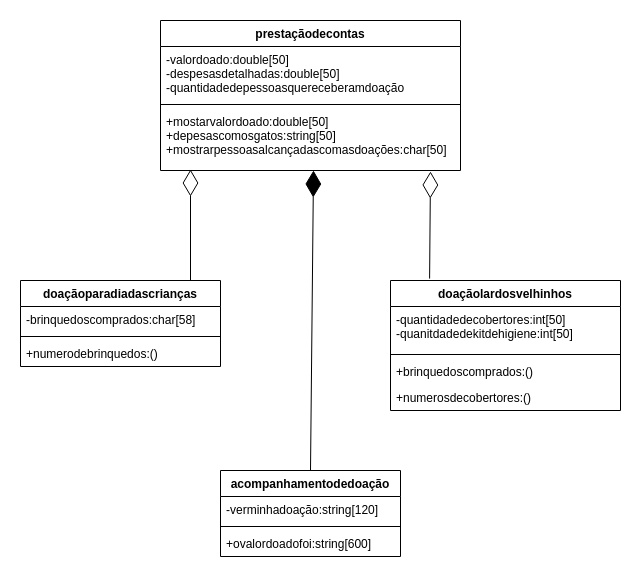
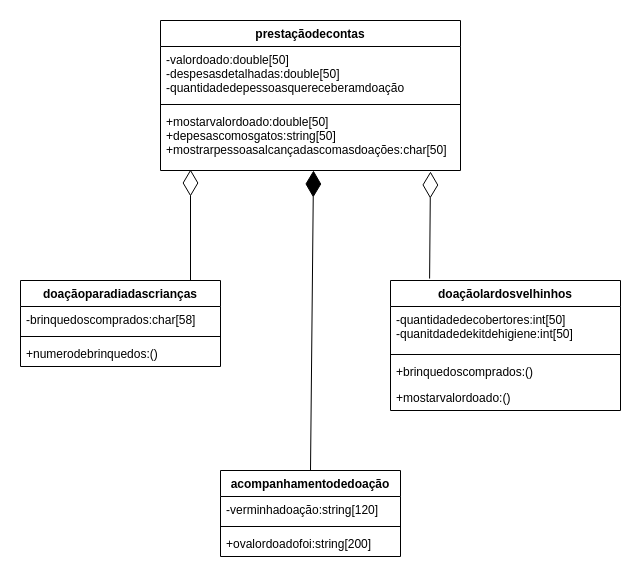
node "+numerosdecobertores:()": label "+numerosdecobertores:()" -> "+mostarvalordoado:()"
node "+ovalordoadofoi:string[600]": label "+ovalordoadofoi:string[600]" -> "+ovalordoadofoi:string[200]"
